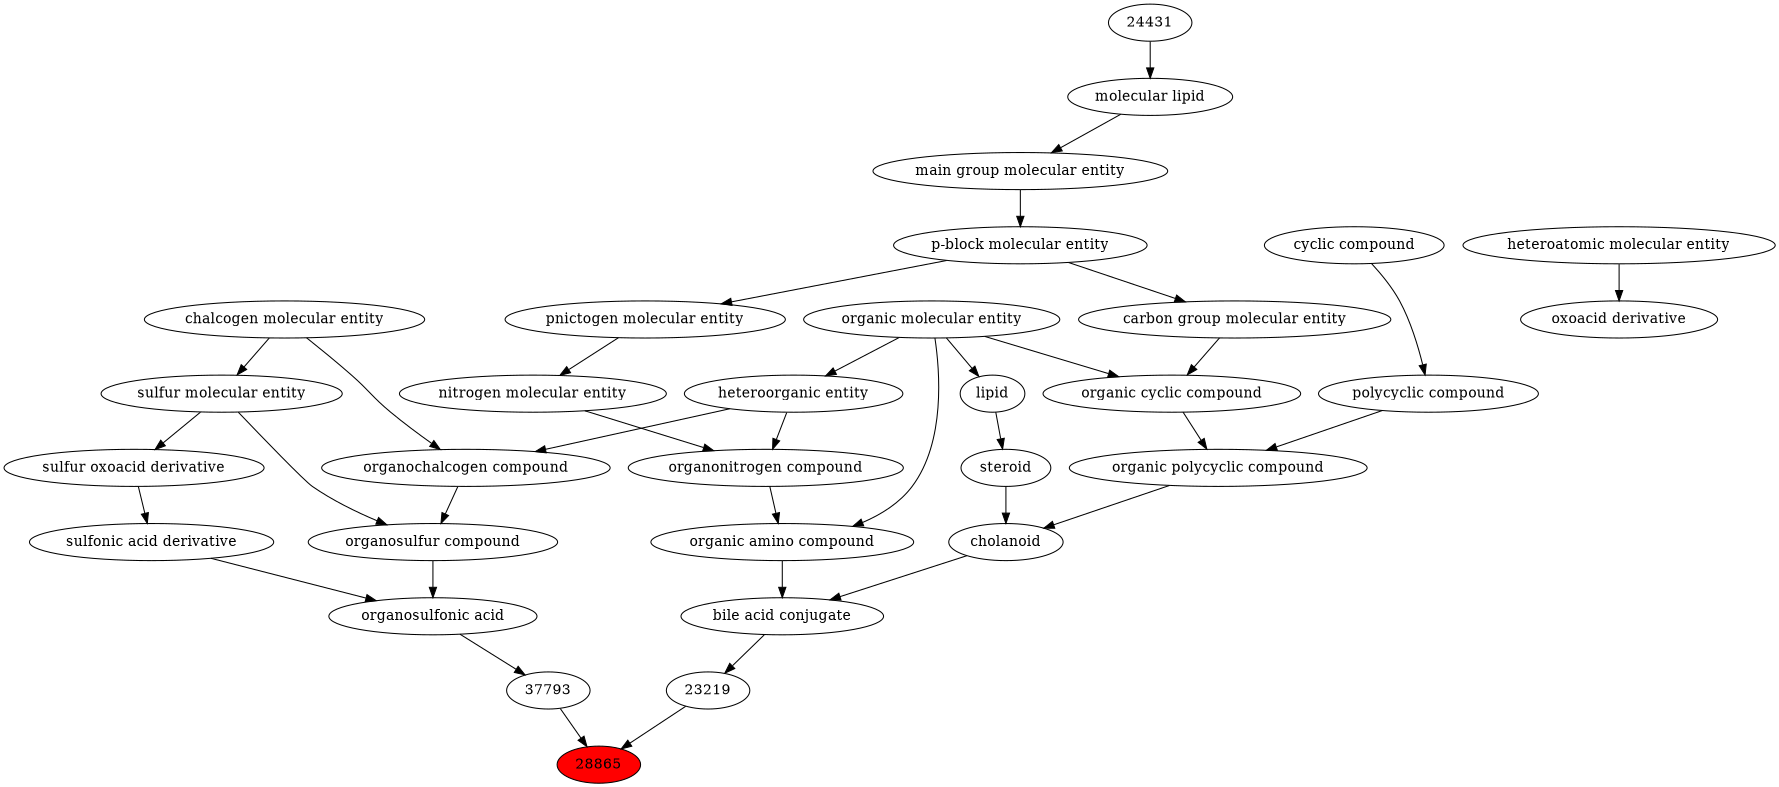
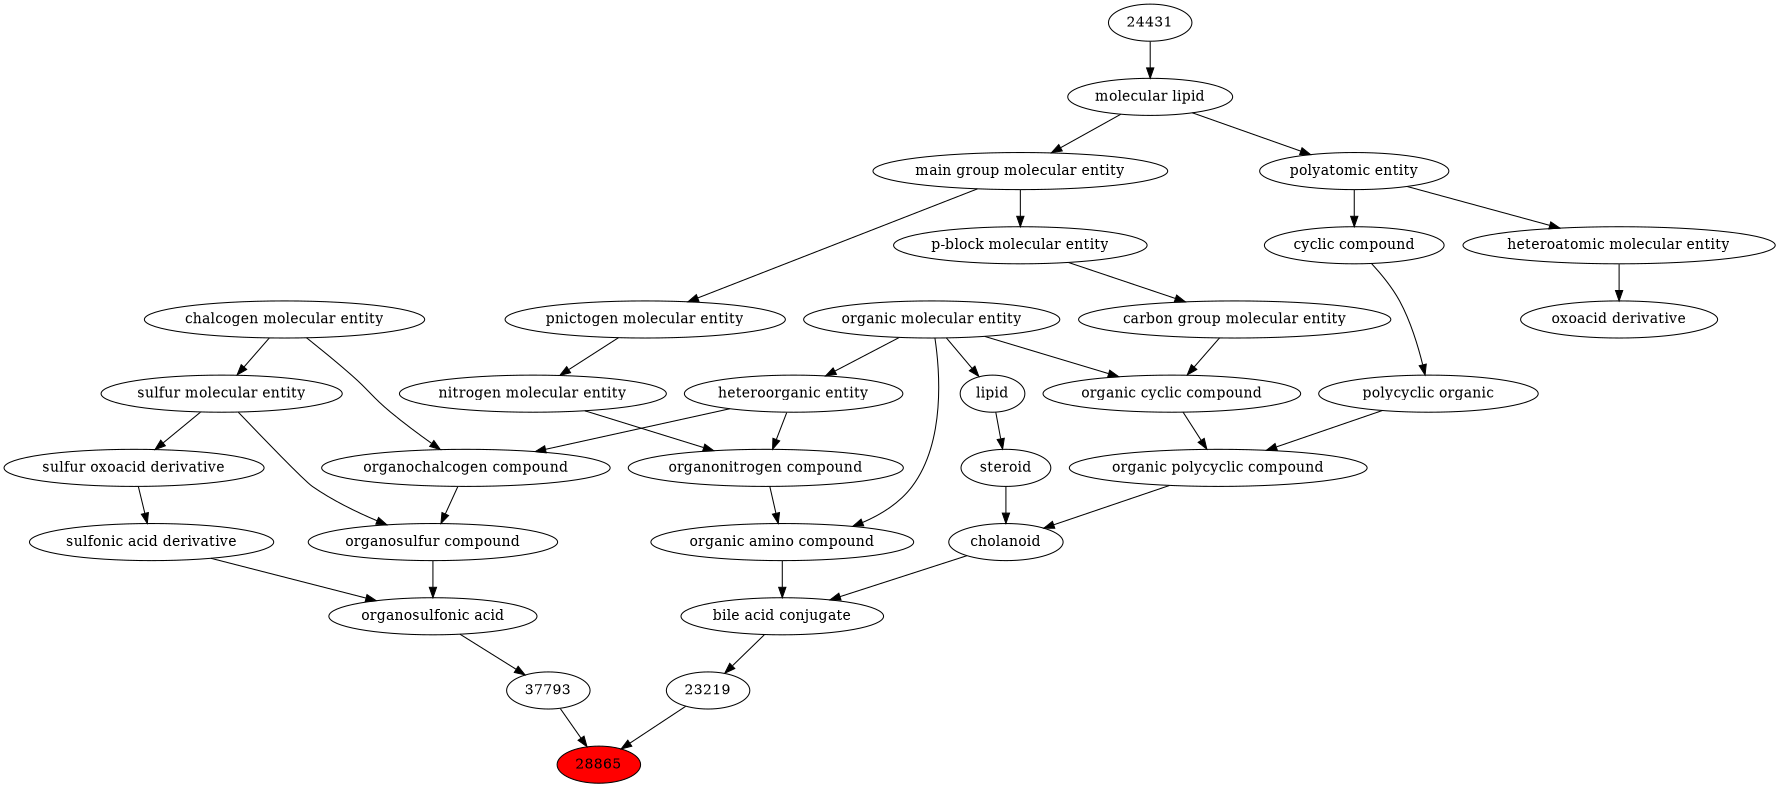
node "polyatomic entity": added
edge "p-block molecular entity" -> "pnictogen molecular entity": now "main group molecular entity" -> "pnictogen molecular entity"
node "polycyclic compound": label "polycyclic compound" -> "polycyclic organic"
